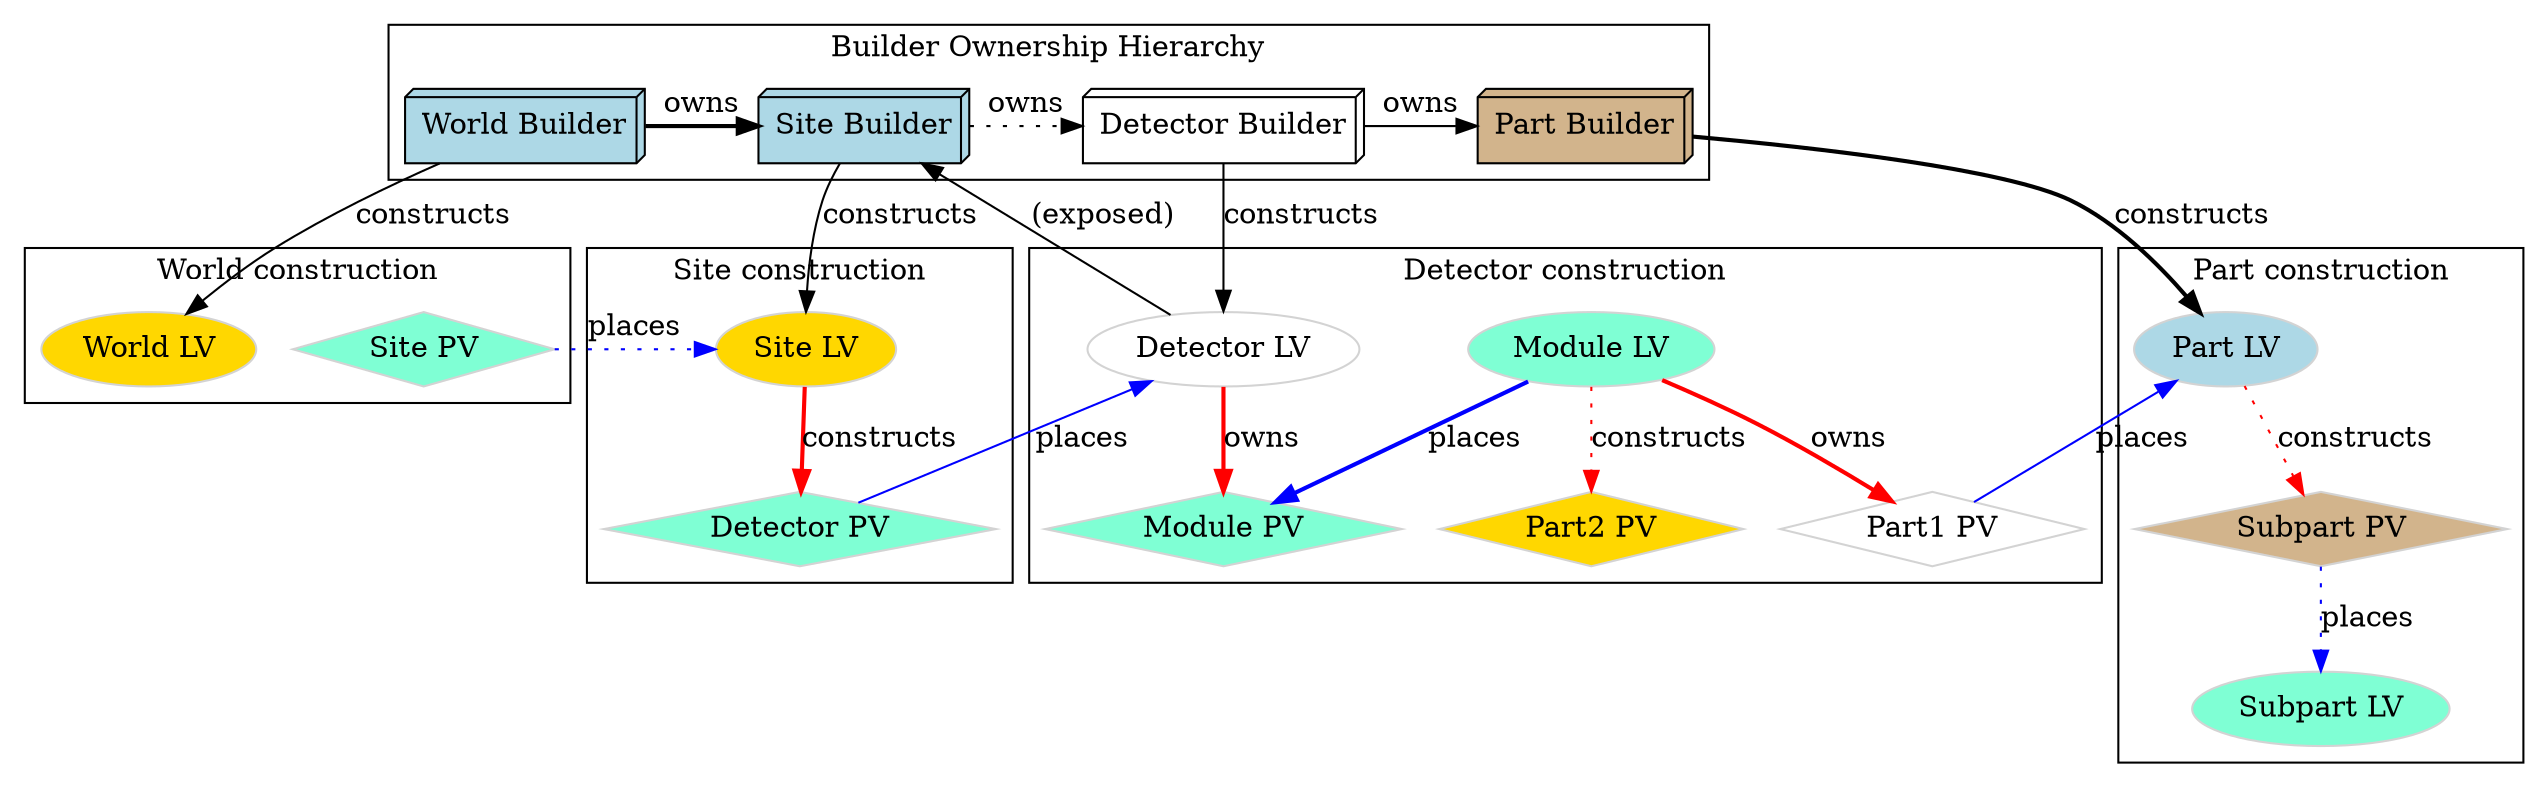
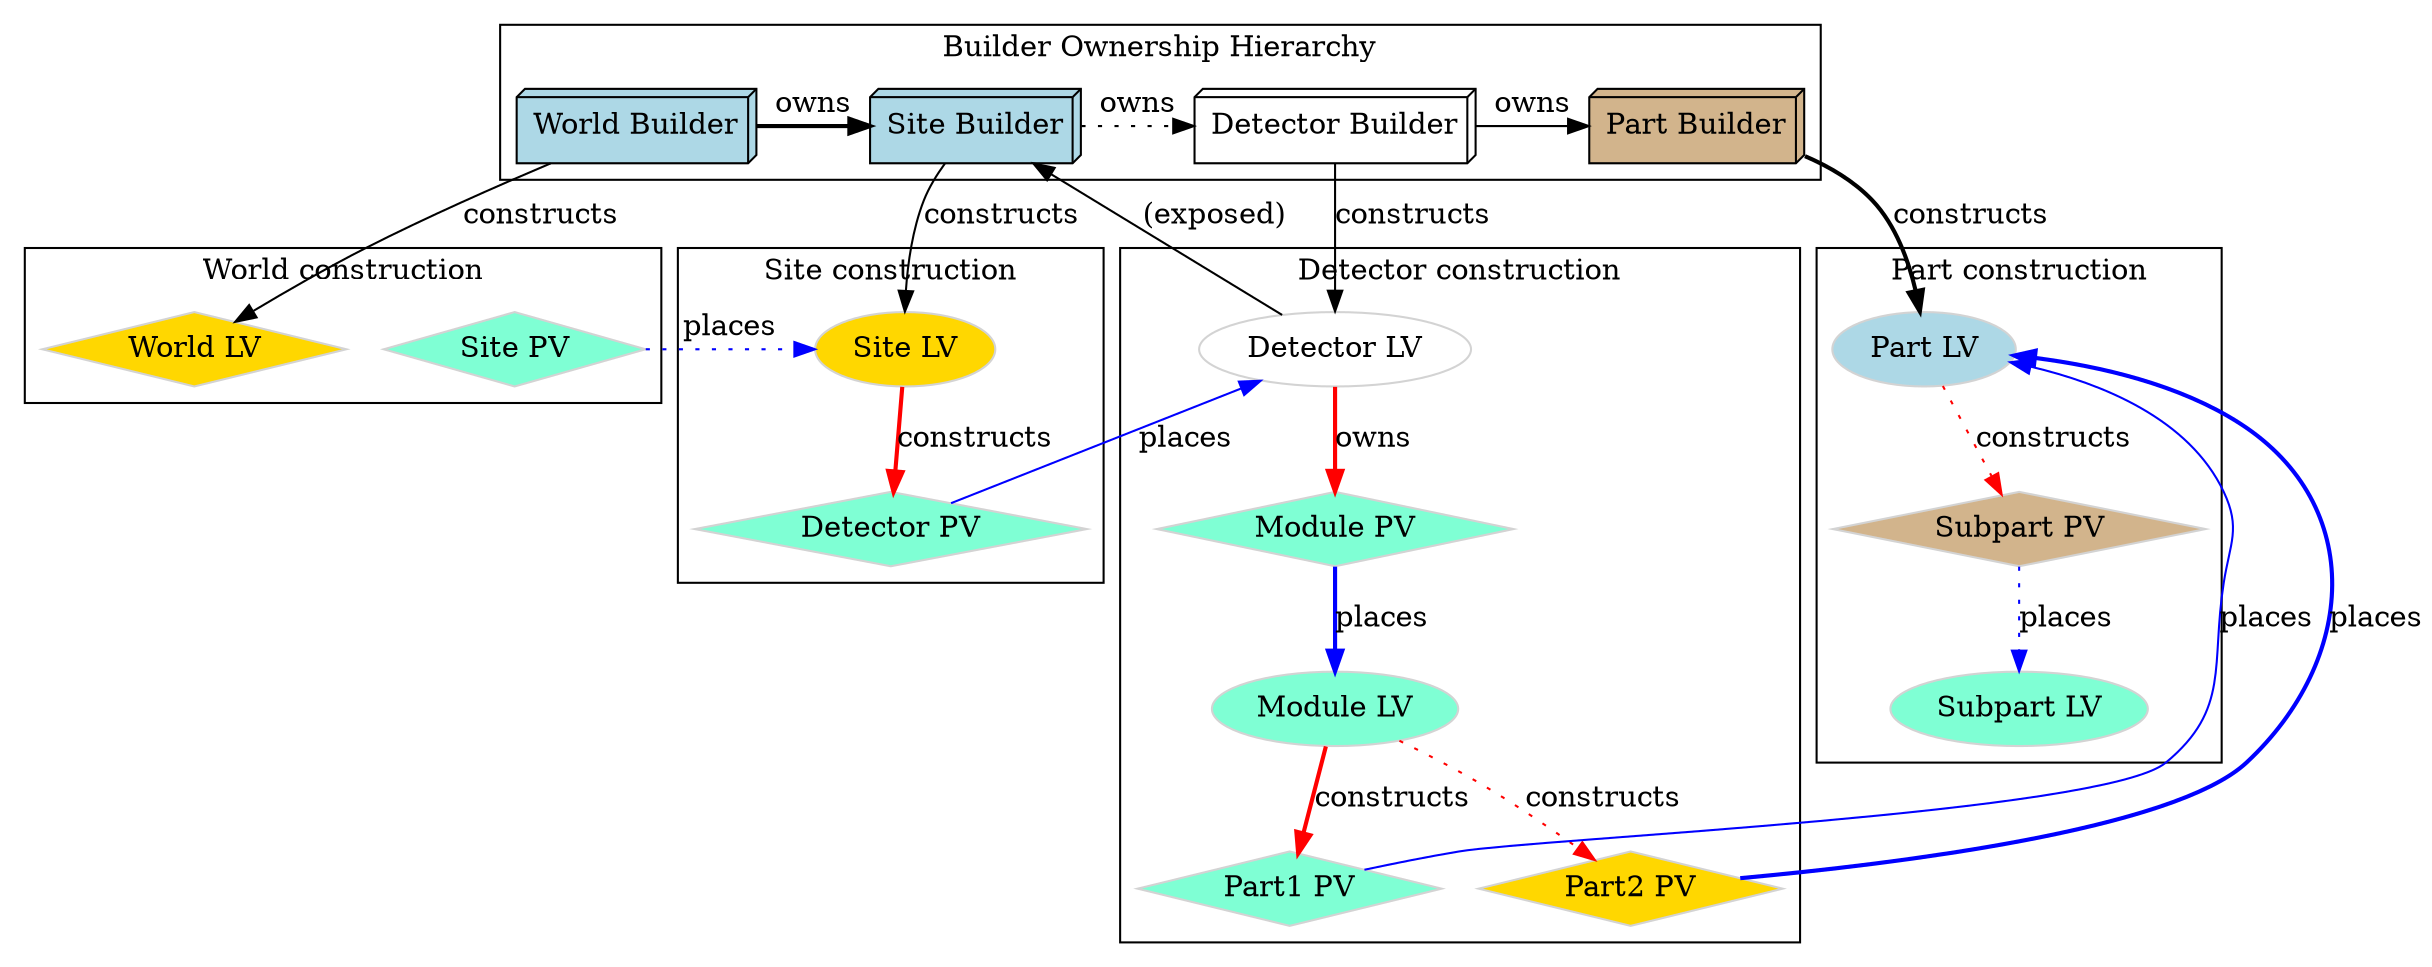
node "World LV": shape ellipse -> diamond
edge "Module LV" -> "Module PV": reversed
edge "Module LV" -> "Part1 PV": label "owns" -> "constructs"
node "Part1 PV": fillcolor white -> aquamarine
edge "Part2 PV" -> "Part LV": added, label "places"
